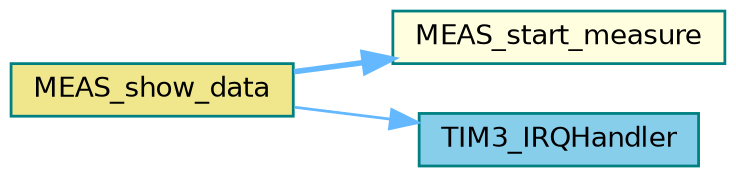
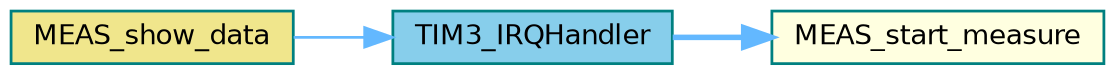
edge "MEAS_show_data" -> "MEAS_start_measure": now "TIM3_IRQHandler" -> "MEAS_start_measure"
